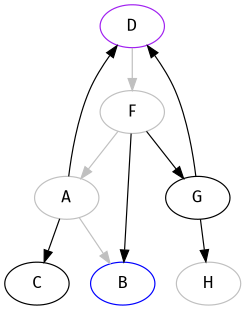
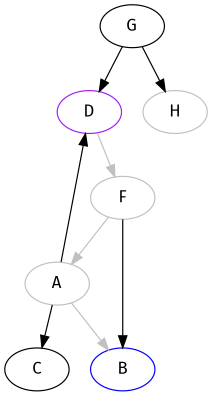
edge "F" -> "G": removed
